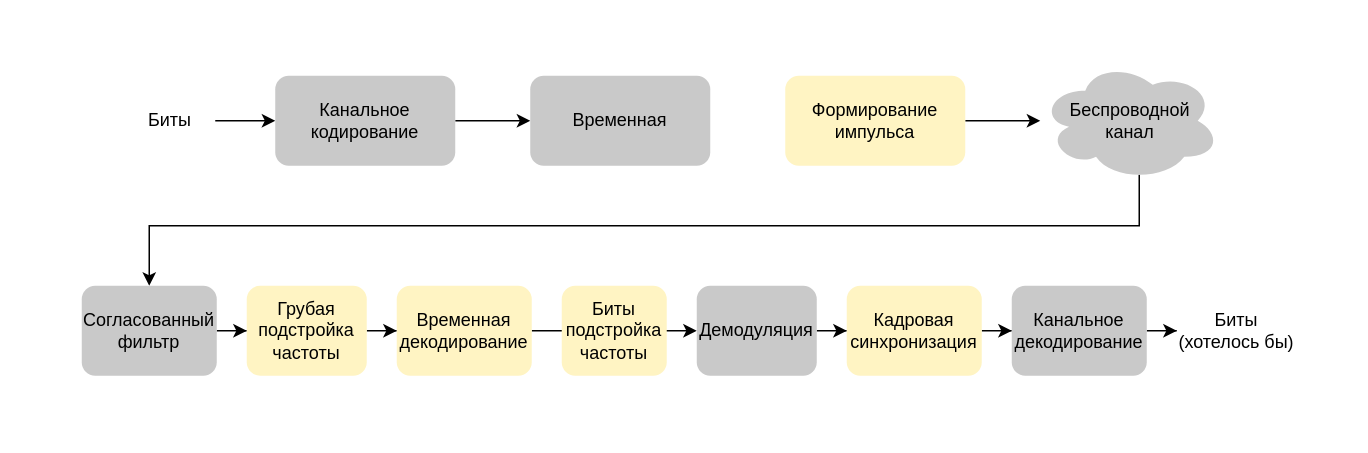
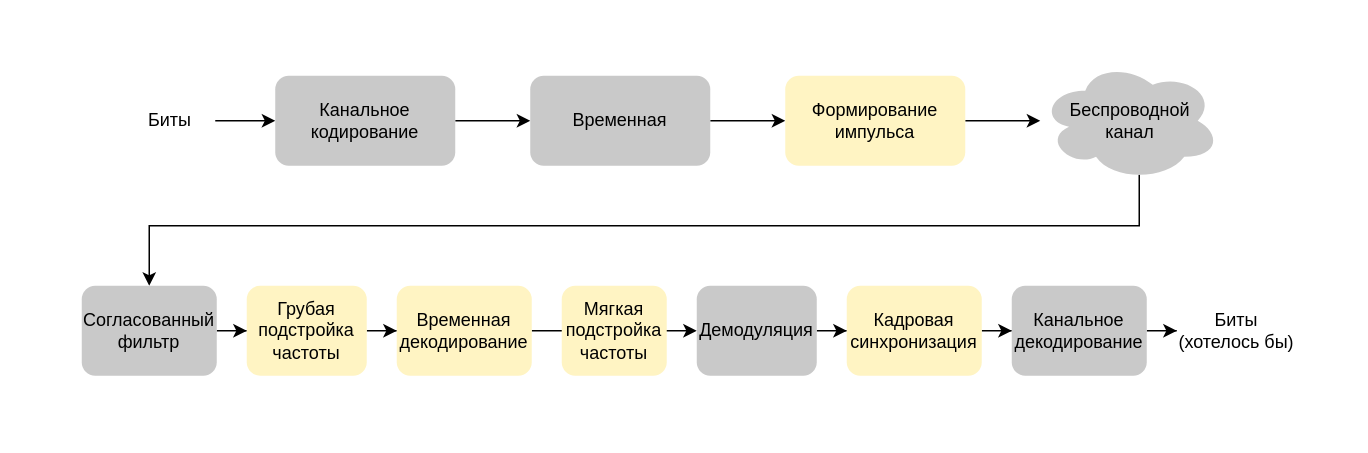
edge "Временная" -> "Формирование импульса": added
node "Биты подстройка частоты": label "Биты подстройка частоты" -> "Мягкая подстройка частоты"
